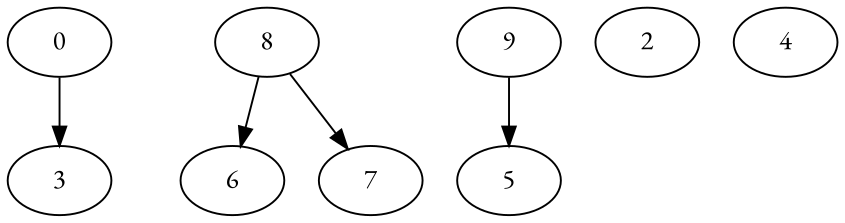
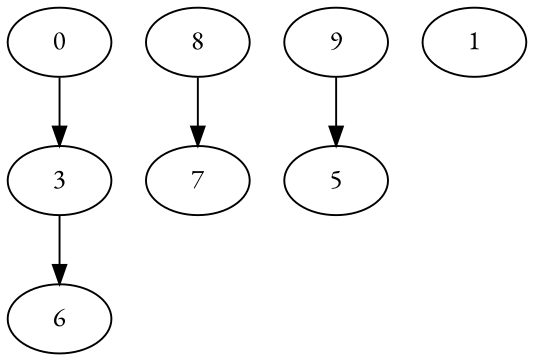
node "1": added
node "2": removed
node "4": removed
edge "8" -> "6": now "3" -> "6"
